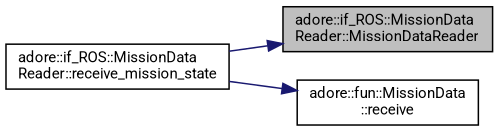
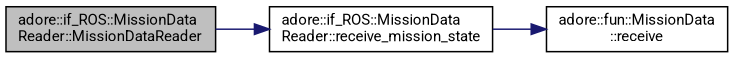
edge "adore::if_ROS::MissionData Reader::receive_mission_state" -> "adore::if_ROS::MissionData Reader::MissionDataReader": reversed
